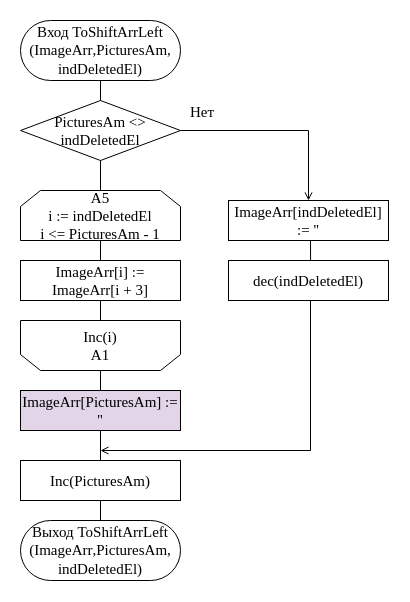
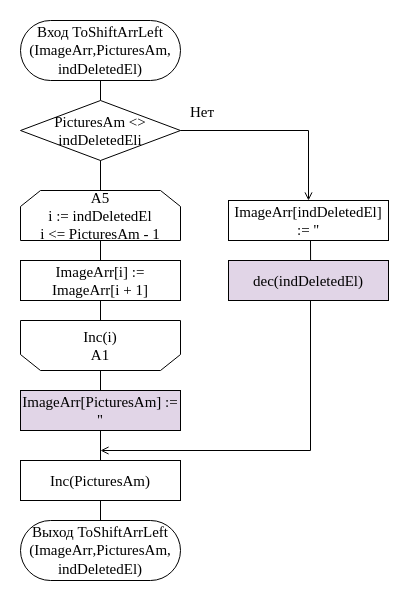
node "PicturesAm <> indDeletedEl": label "PicturesAm <> indDeletedEl" -> "PicturesAm <> indDeletedEli"
node "ImageArr[i] := ImageArr[i + 3]": label "ImageArr[i] := ImageArr[i + 3]" -> "ImageArr[i] := ImageArr[i + 1]"
node "dec(indDeletedEl)": fillcolor #ffffff -> #e1d5e7
